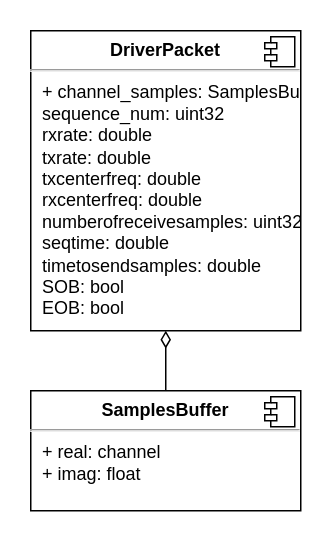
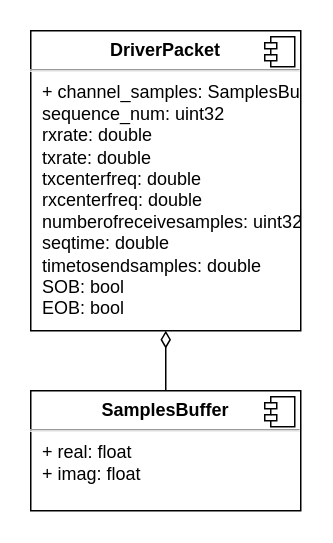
node "SamplesBuffer + real: channel + imag: float": label "SamplesBuffer + real: channel + imag: float" -> "SamplesBuffer + real: float + imag: float"
